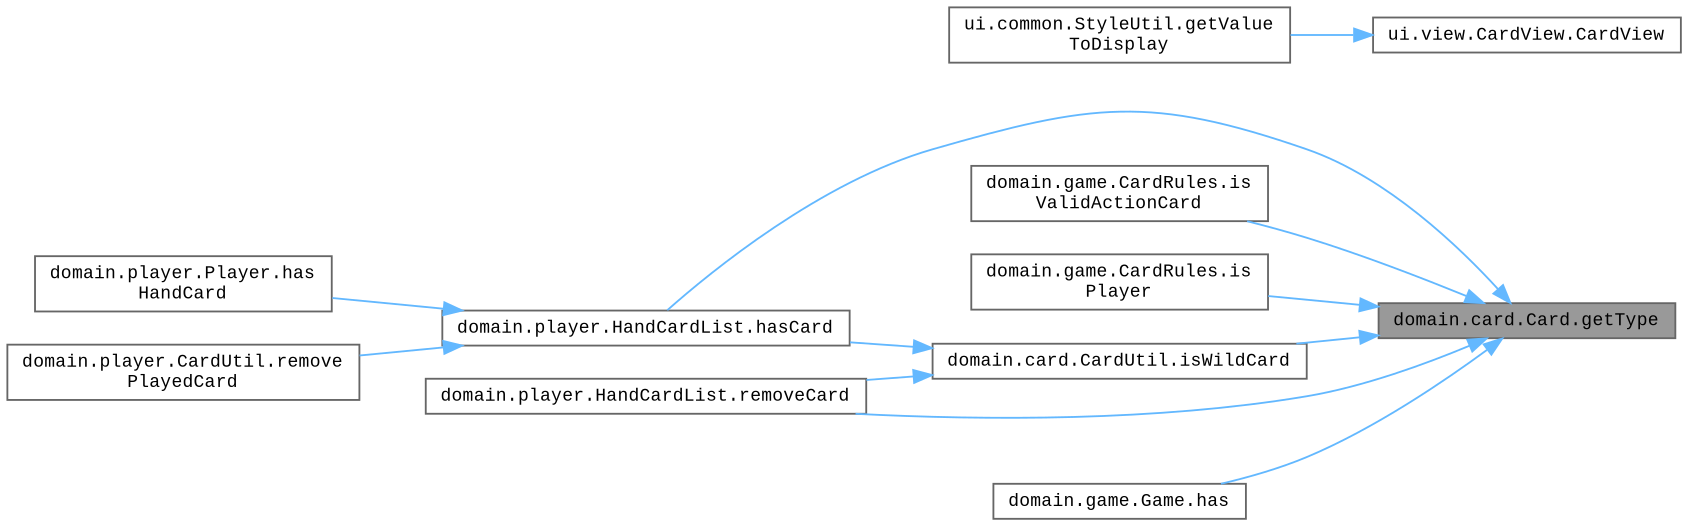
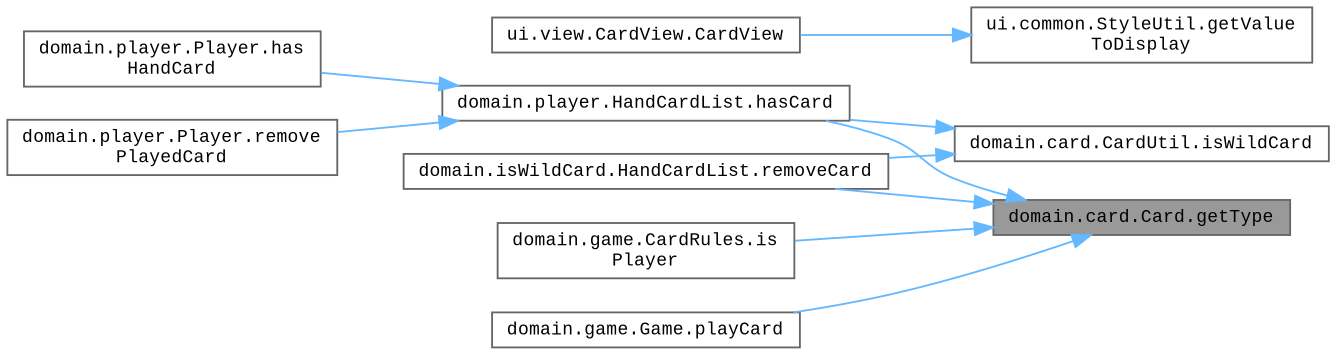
edge "ui.common.StyleUtil.getValue ToDisplay" -> "ui.view.CardView.CardView": reversed
node "domain.game.CardRules.is ValidActionCard": removed
edge "domain.card.CardUtil.isWildCard" -> "domain.card.Card.getType": removed
node "domain.player.CardUtil.remove PlayedCard": label "domain.player.CardUtil.remove PlayedCard" -> "domain.player.Player.remove PlayedCard"
node "domain.player.HandCardList.removeCard": label "domain.player.HandCardList.removeCard" -> "domain.isWildCard.HandCardList.removeCard"
node "domain.game.Game.has": label "domain.game.Game.has" -> "domain.game.Game.playCard"
